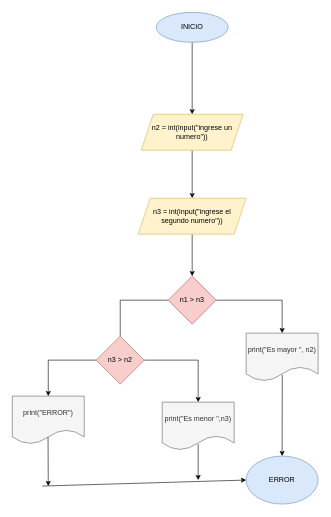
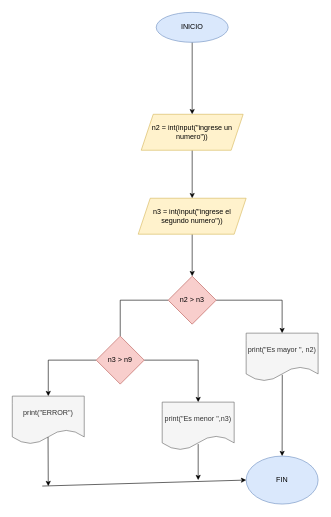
node "n1 > n3": label "n1 > n3" -> "n2 > n3"
node "n3 > n2": label "n3 > n2" -> "n3 > n9"
node "ERROR": label "ERROR" -> "FIN"
